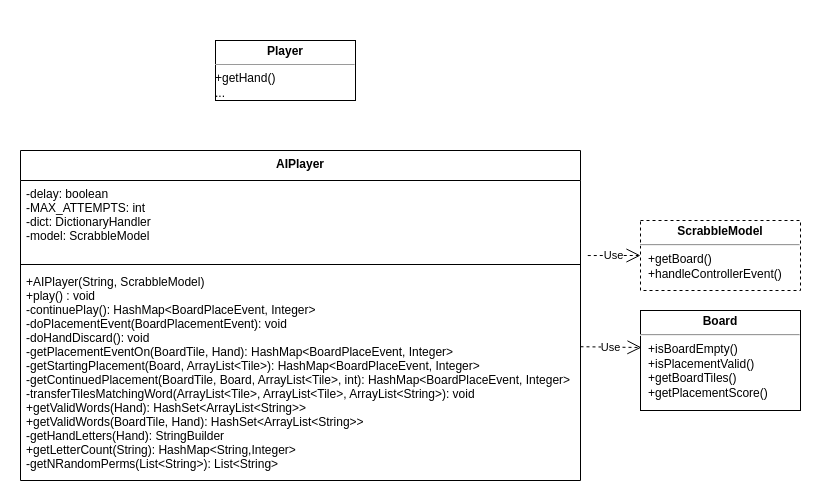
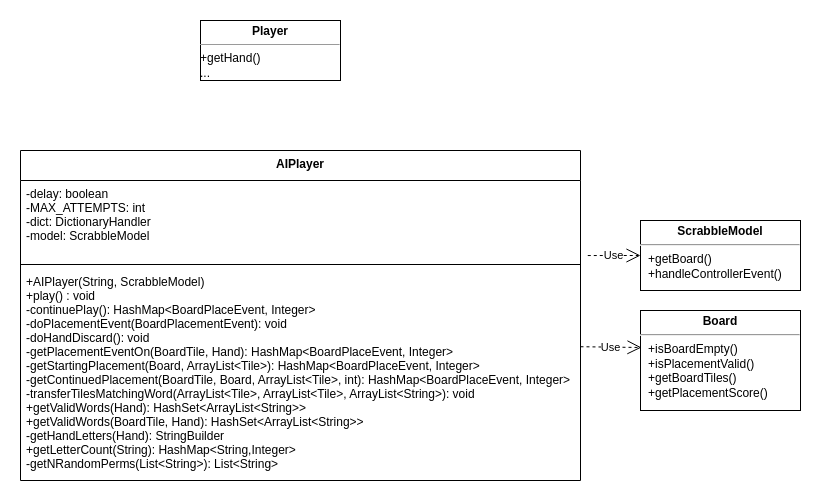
node "Player +getHand() ...": moved (286, 71) -> (271, 51)
node "ScrabbleModel +getBoard() +handleControllerEvent()": style dashed -> solid
